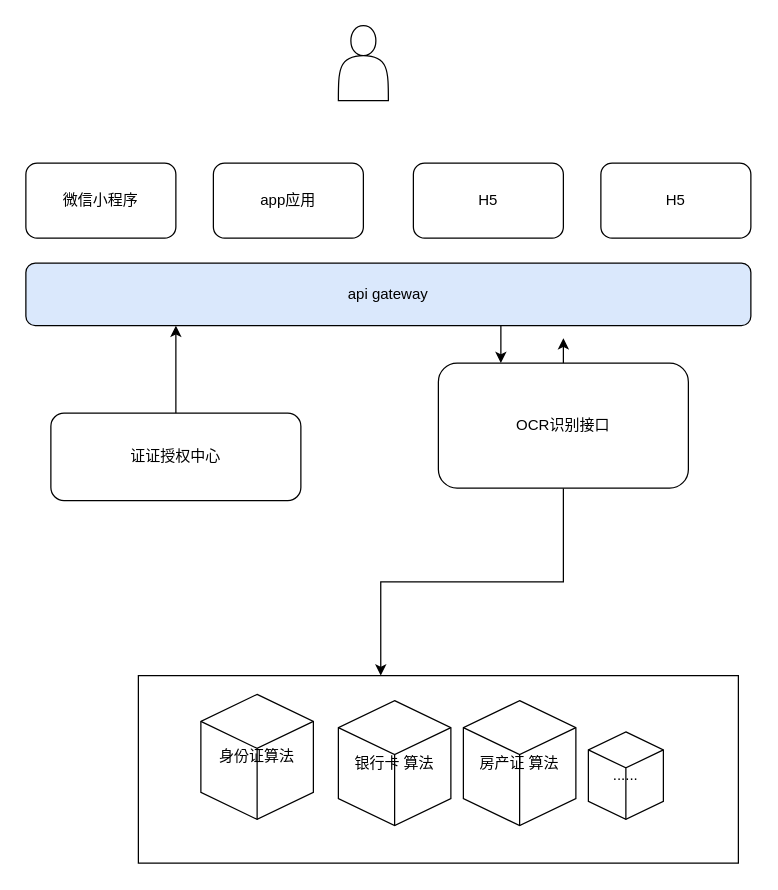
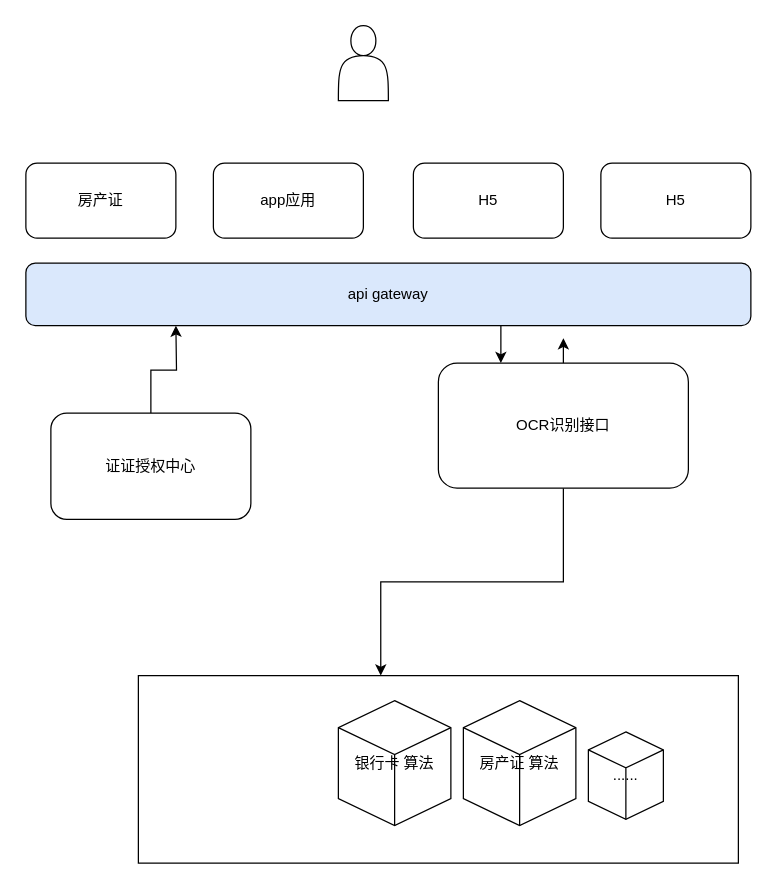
node "微信小程序": label "微信小程序" -> "房产证"
node "证证授权中心": size 250x88 -> 200x106
node "身份证算法": removed
